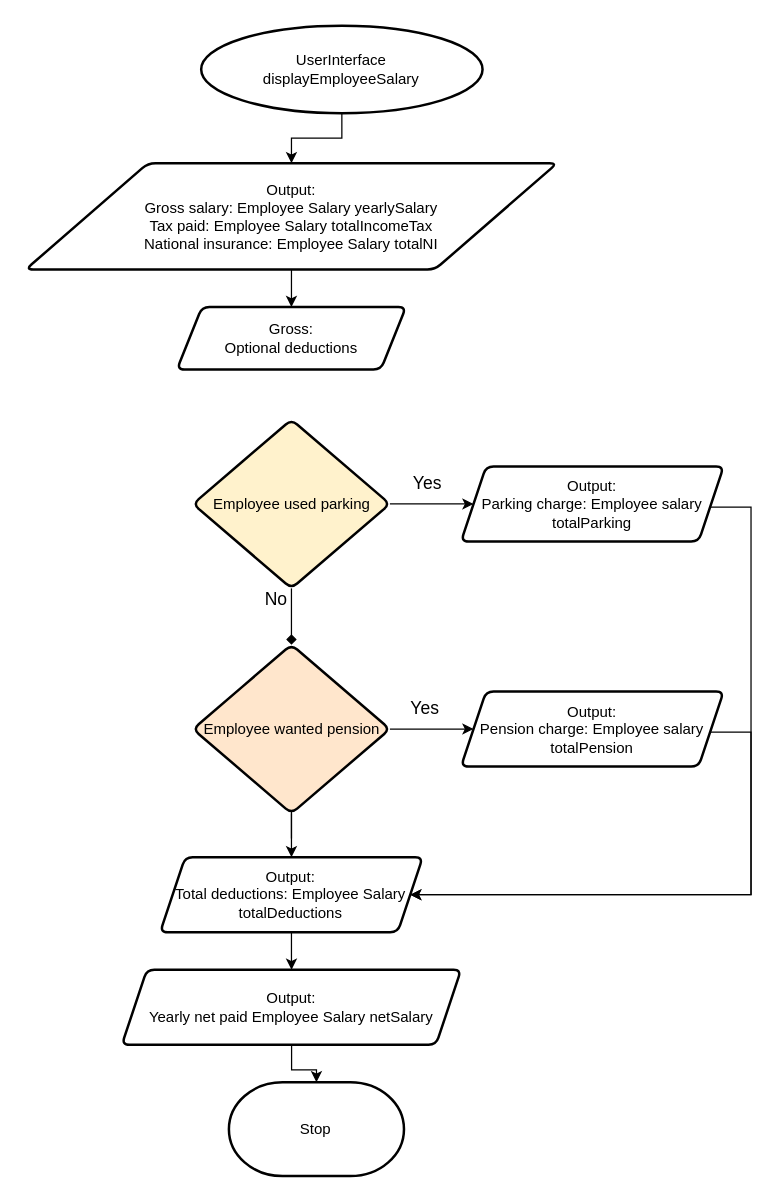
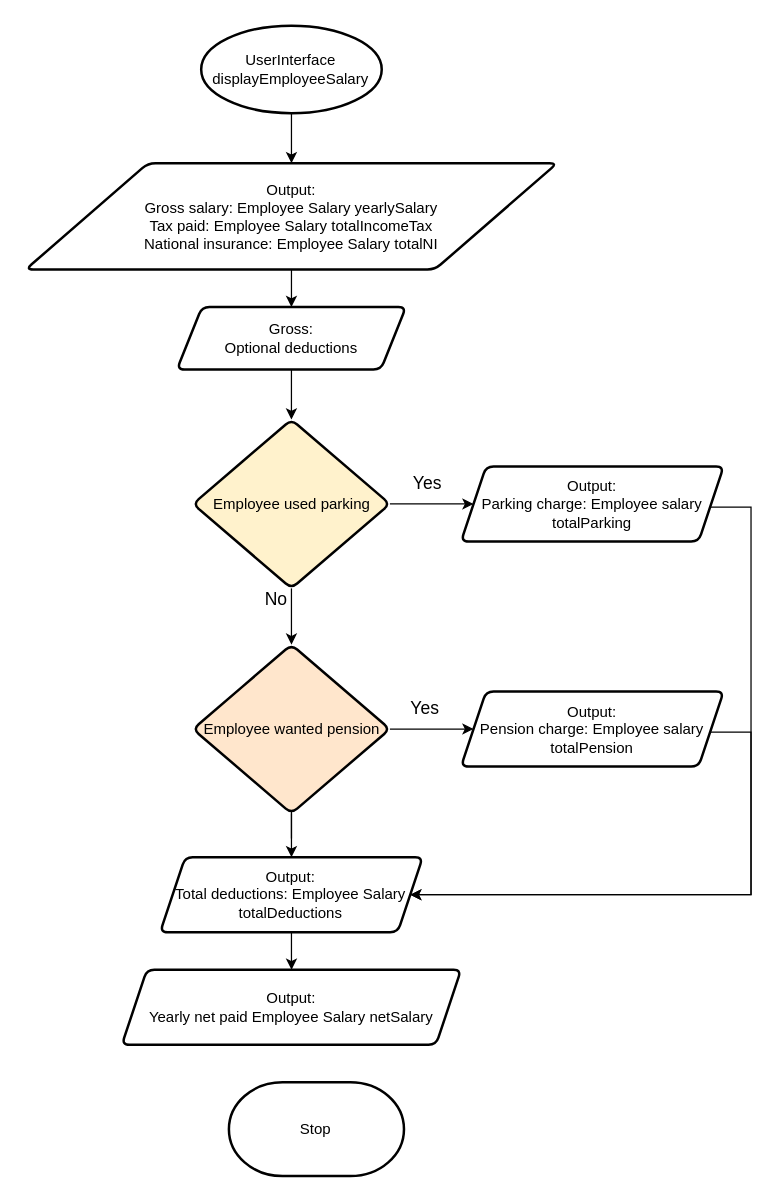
node "UserInterface displayEmployeeSalary": size 281x88 -> 180x88
edge "Gross: Optional deductions" -> "Employee used parking": added
edge "Employee used parking" -> "Employee wanted pension": arrowhead diamond -> classic
edge "Output: Yearly net paid Employee Salary netSalary" -> "Stop": removed
